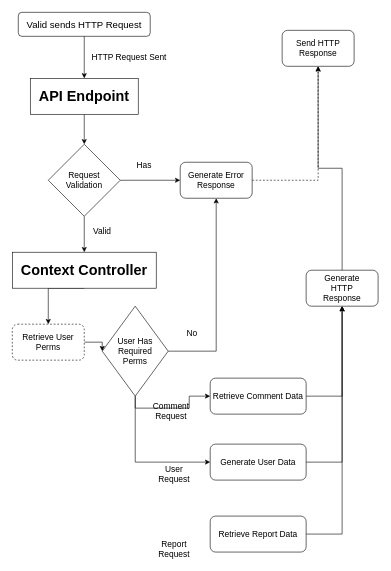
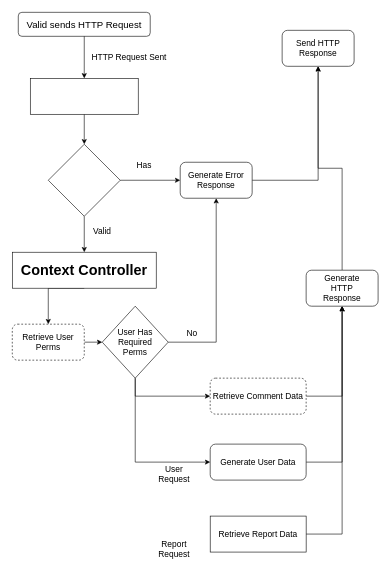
node "API Endpoint": removed
node "Request Validation": removed
edge "Generate Error Response" -> "Send HTTP Response": style dashed -> solid
node "User Has Required Perms": size 66x90 -> 66x72
node "Retrieve Comment Data": style solid -> dashed
node "Comment Request": removed
node "Retrieve Report Data": shape rounded rectangle -> rectangle
